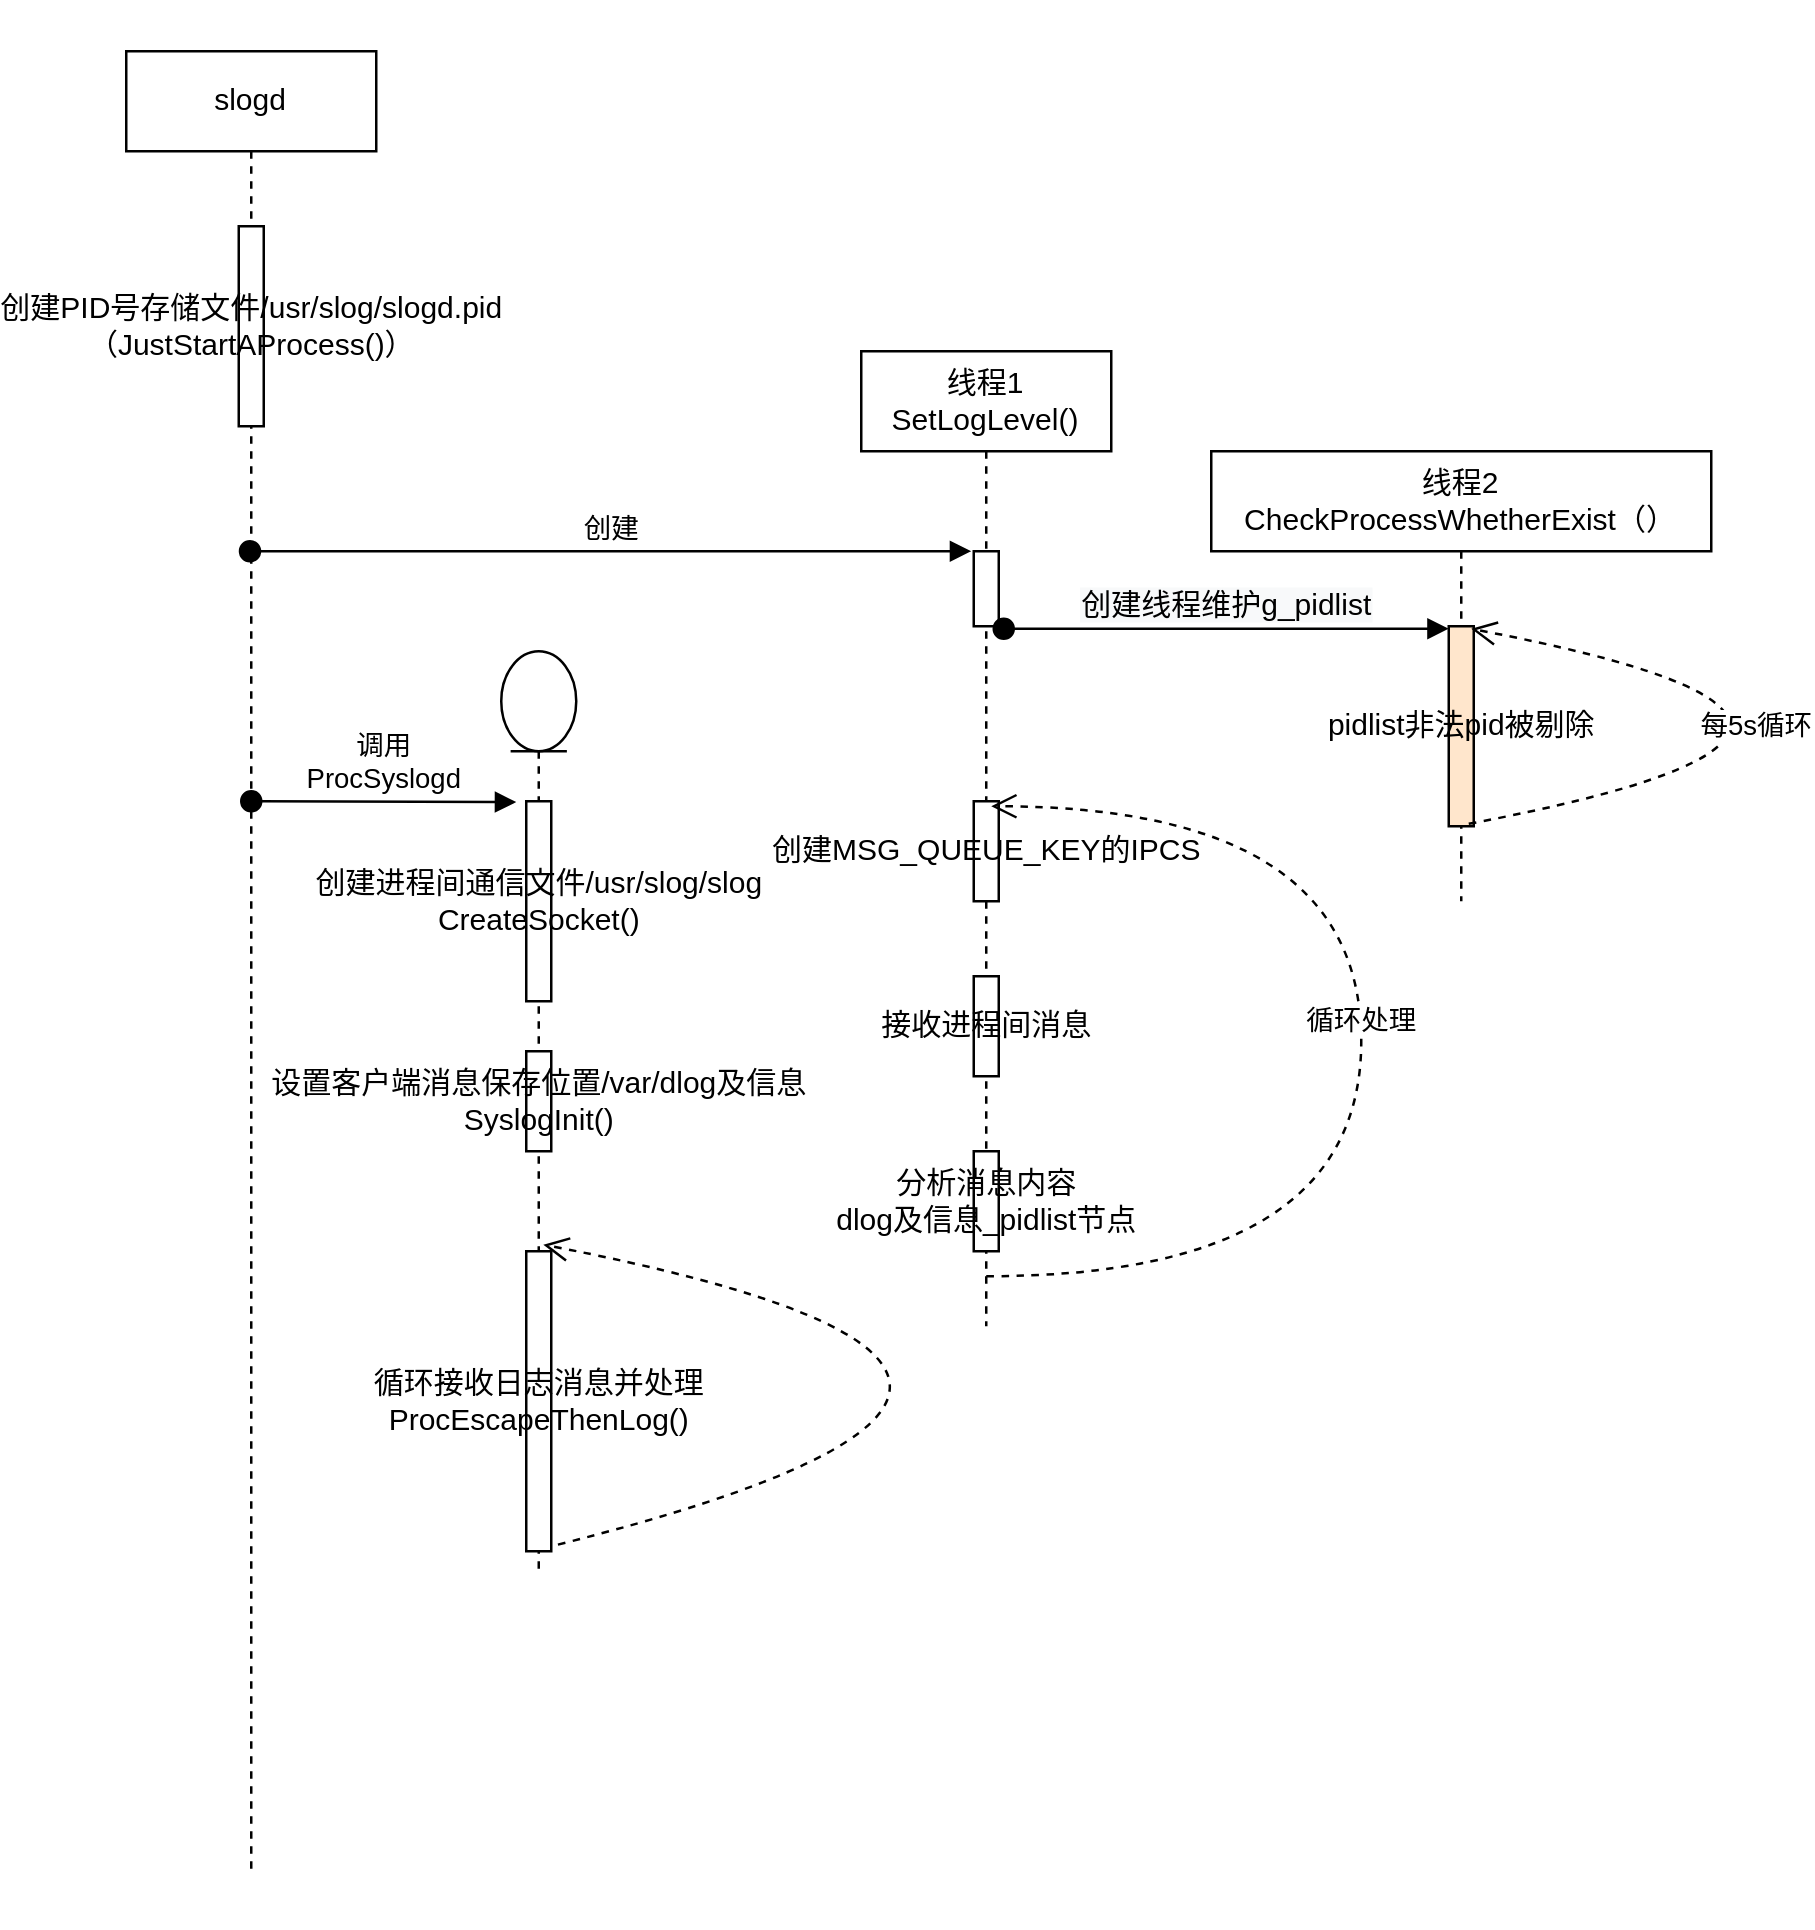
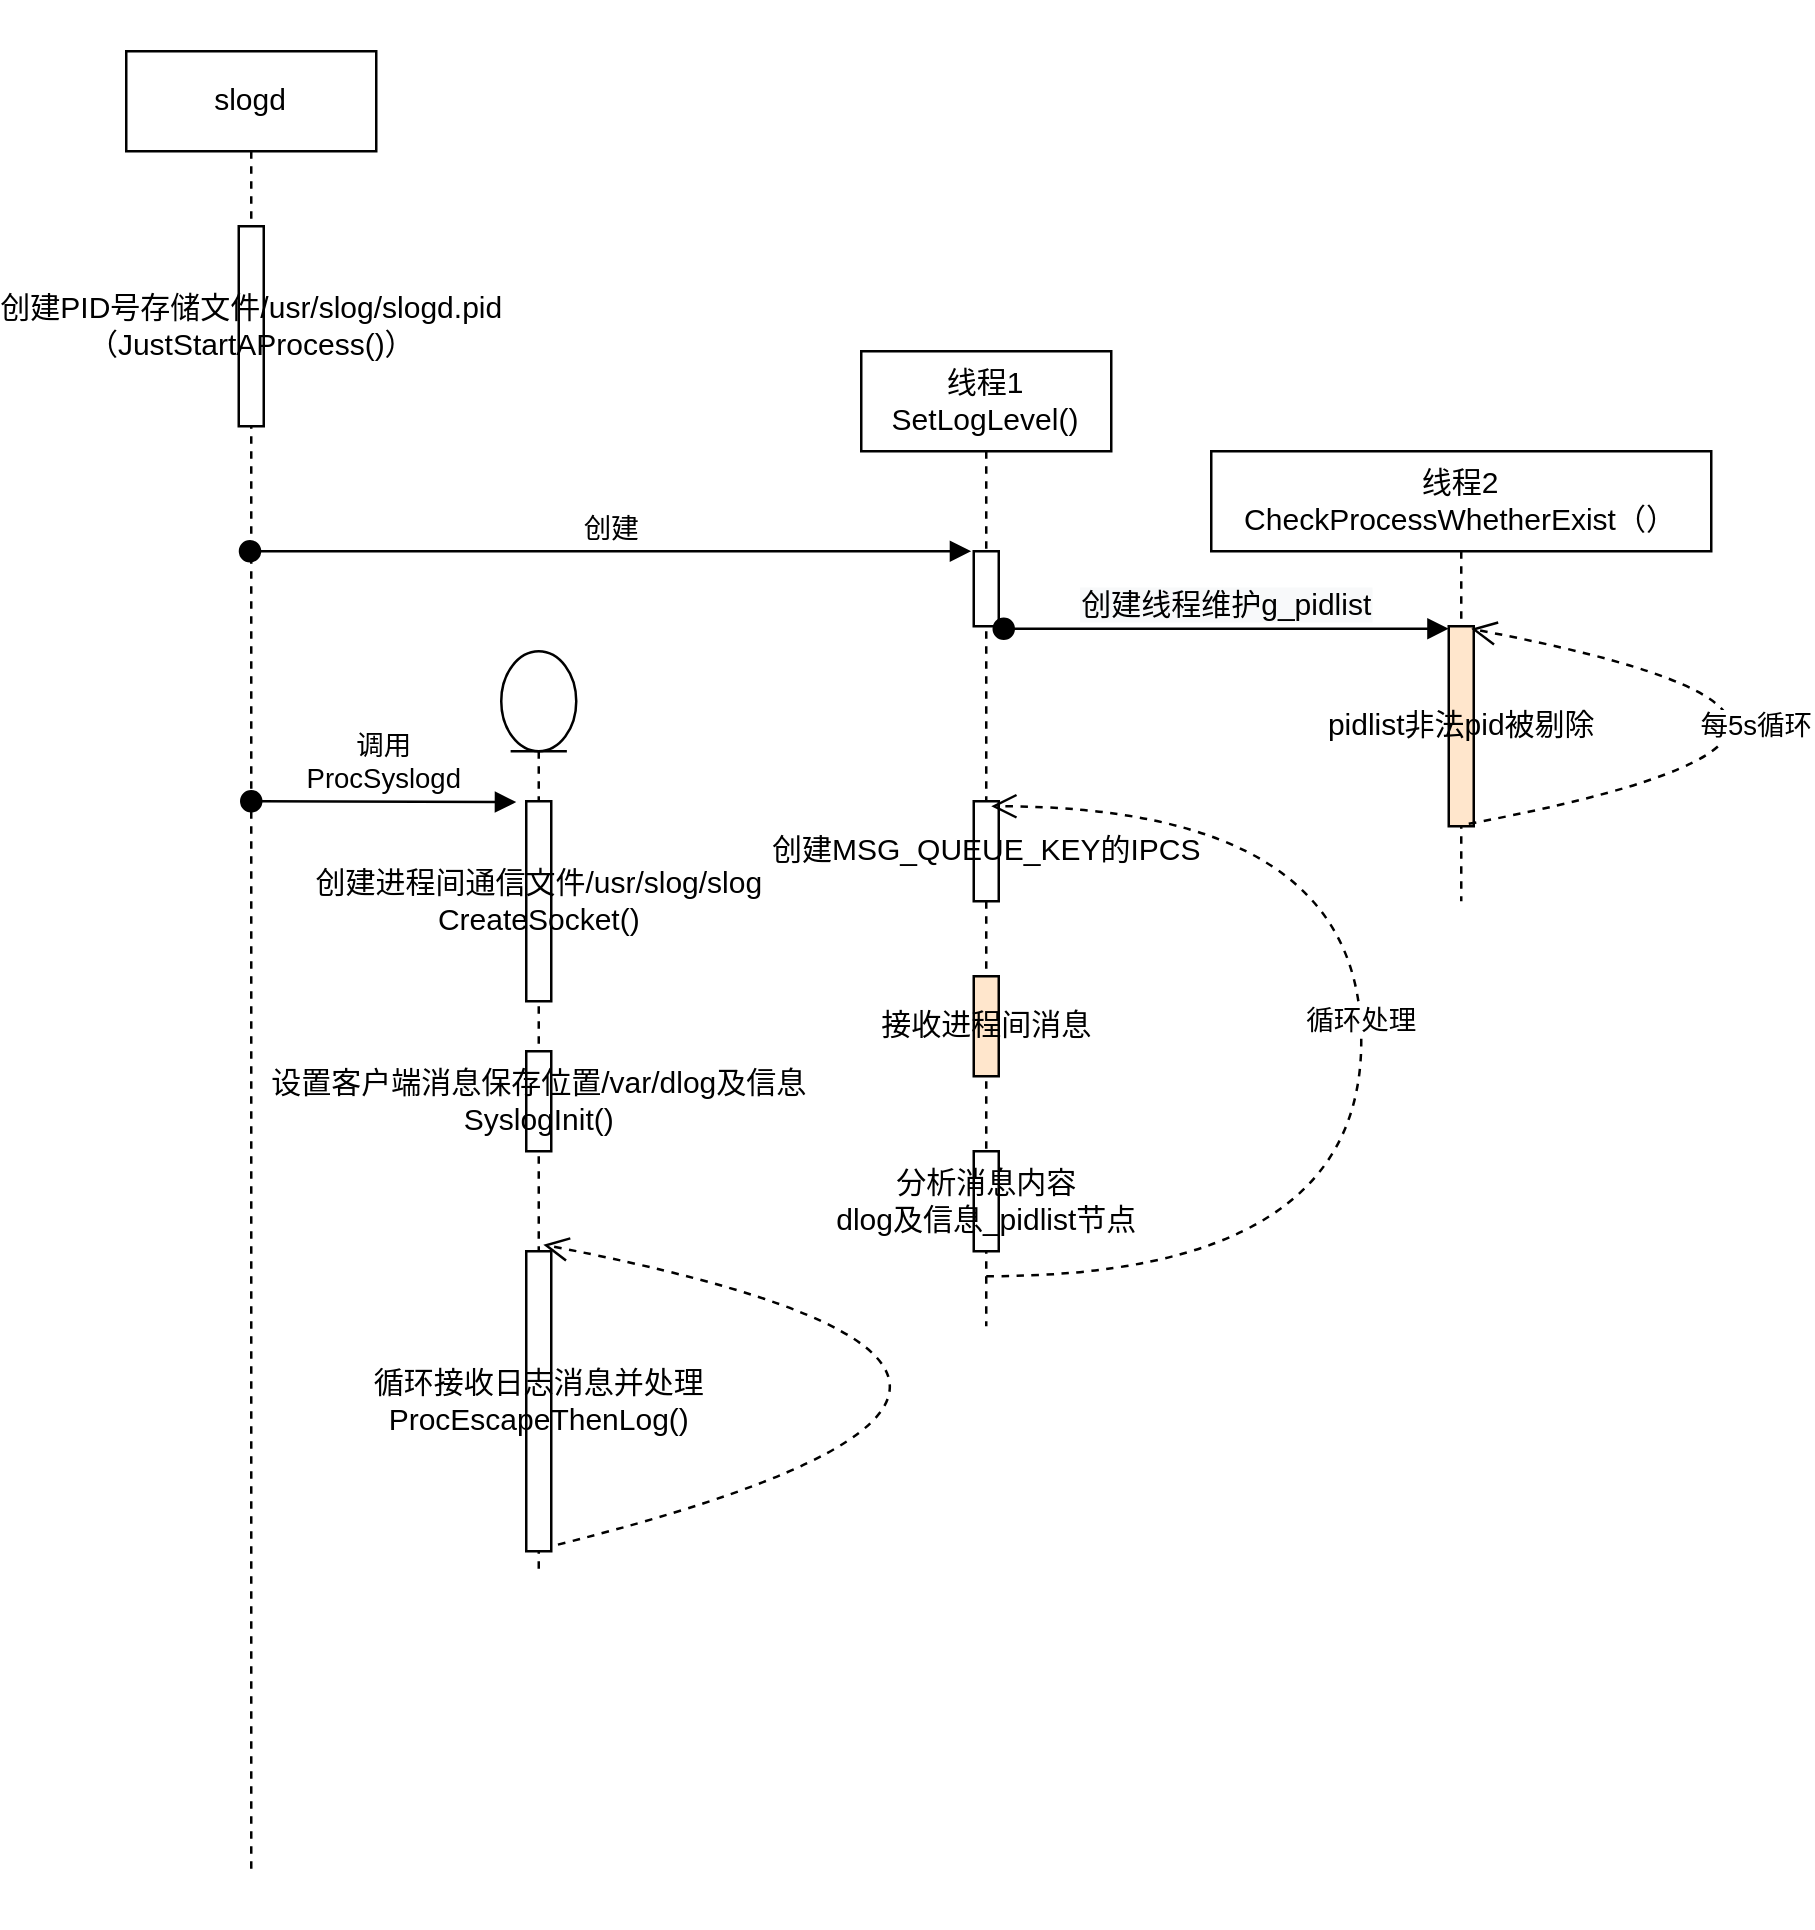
node "接收进程间消息": fillcolor #ffffff -> #ffe6cc
